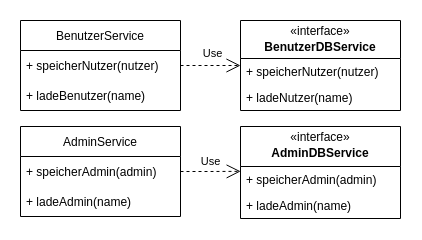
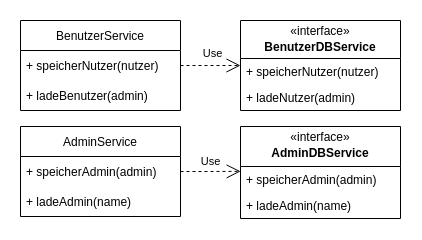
node "+ ladeBenutzer(name)": label "+ ladeBenutzer(name)" -> "+ ladeBenutzer(admin)"
node "+ ladeNutzer(name)": label "+ ladeNutzer(name)" -> "+ ladeNutzer(admin)"
